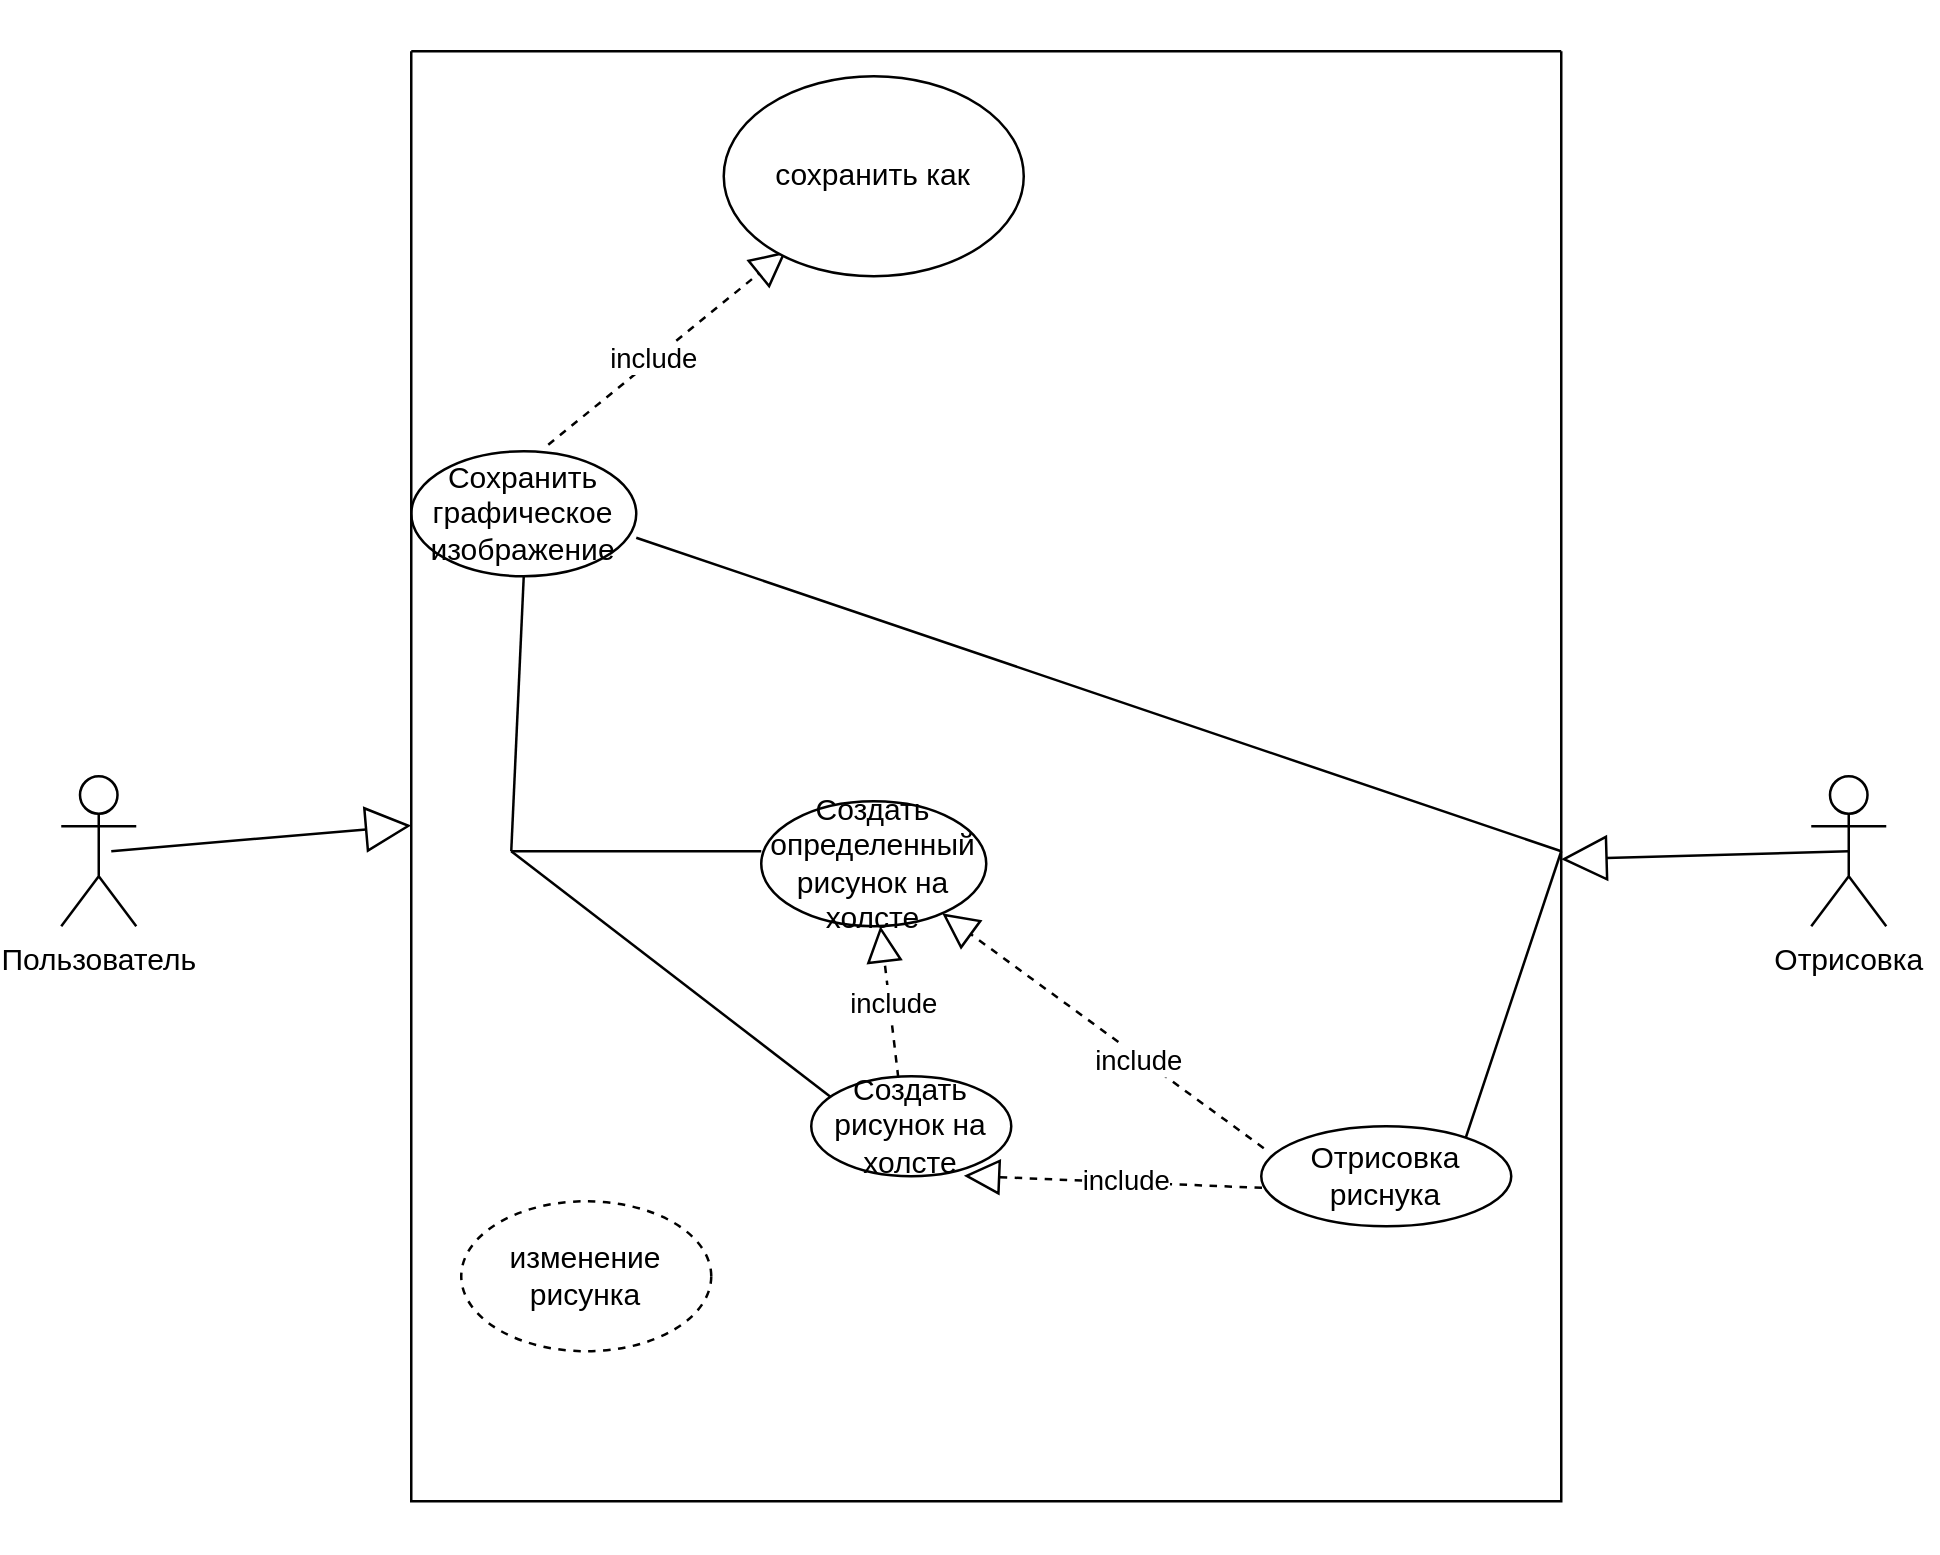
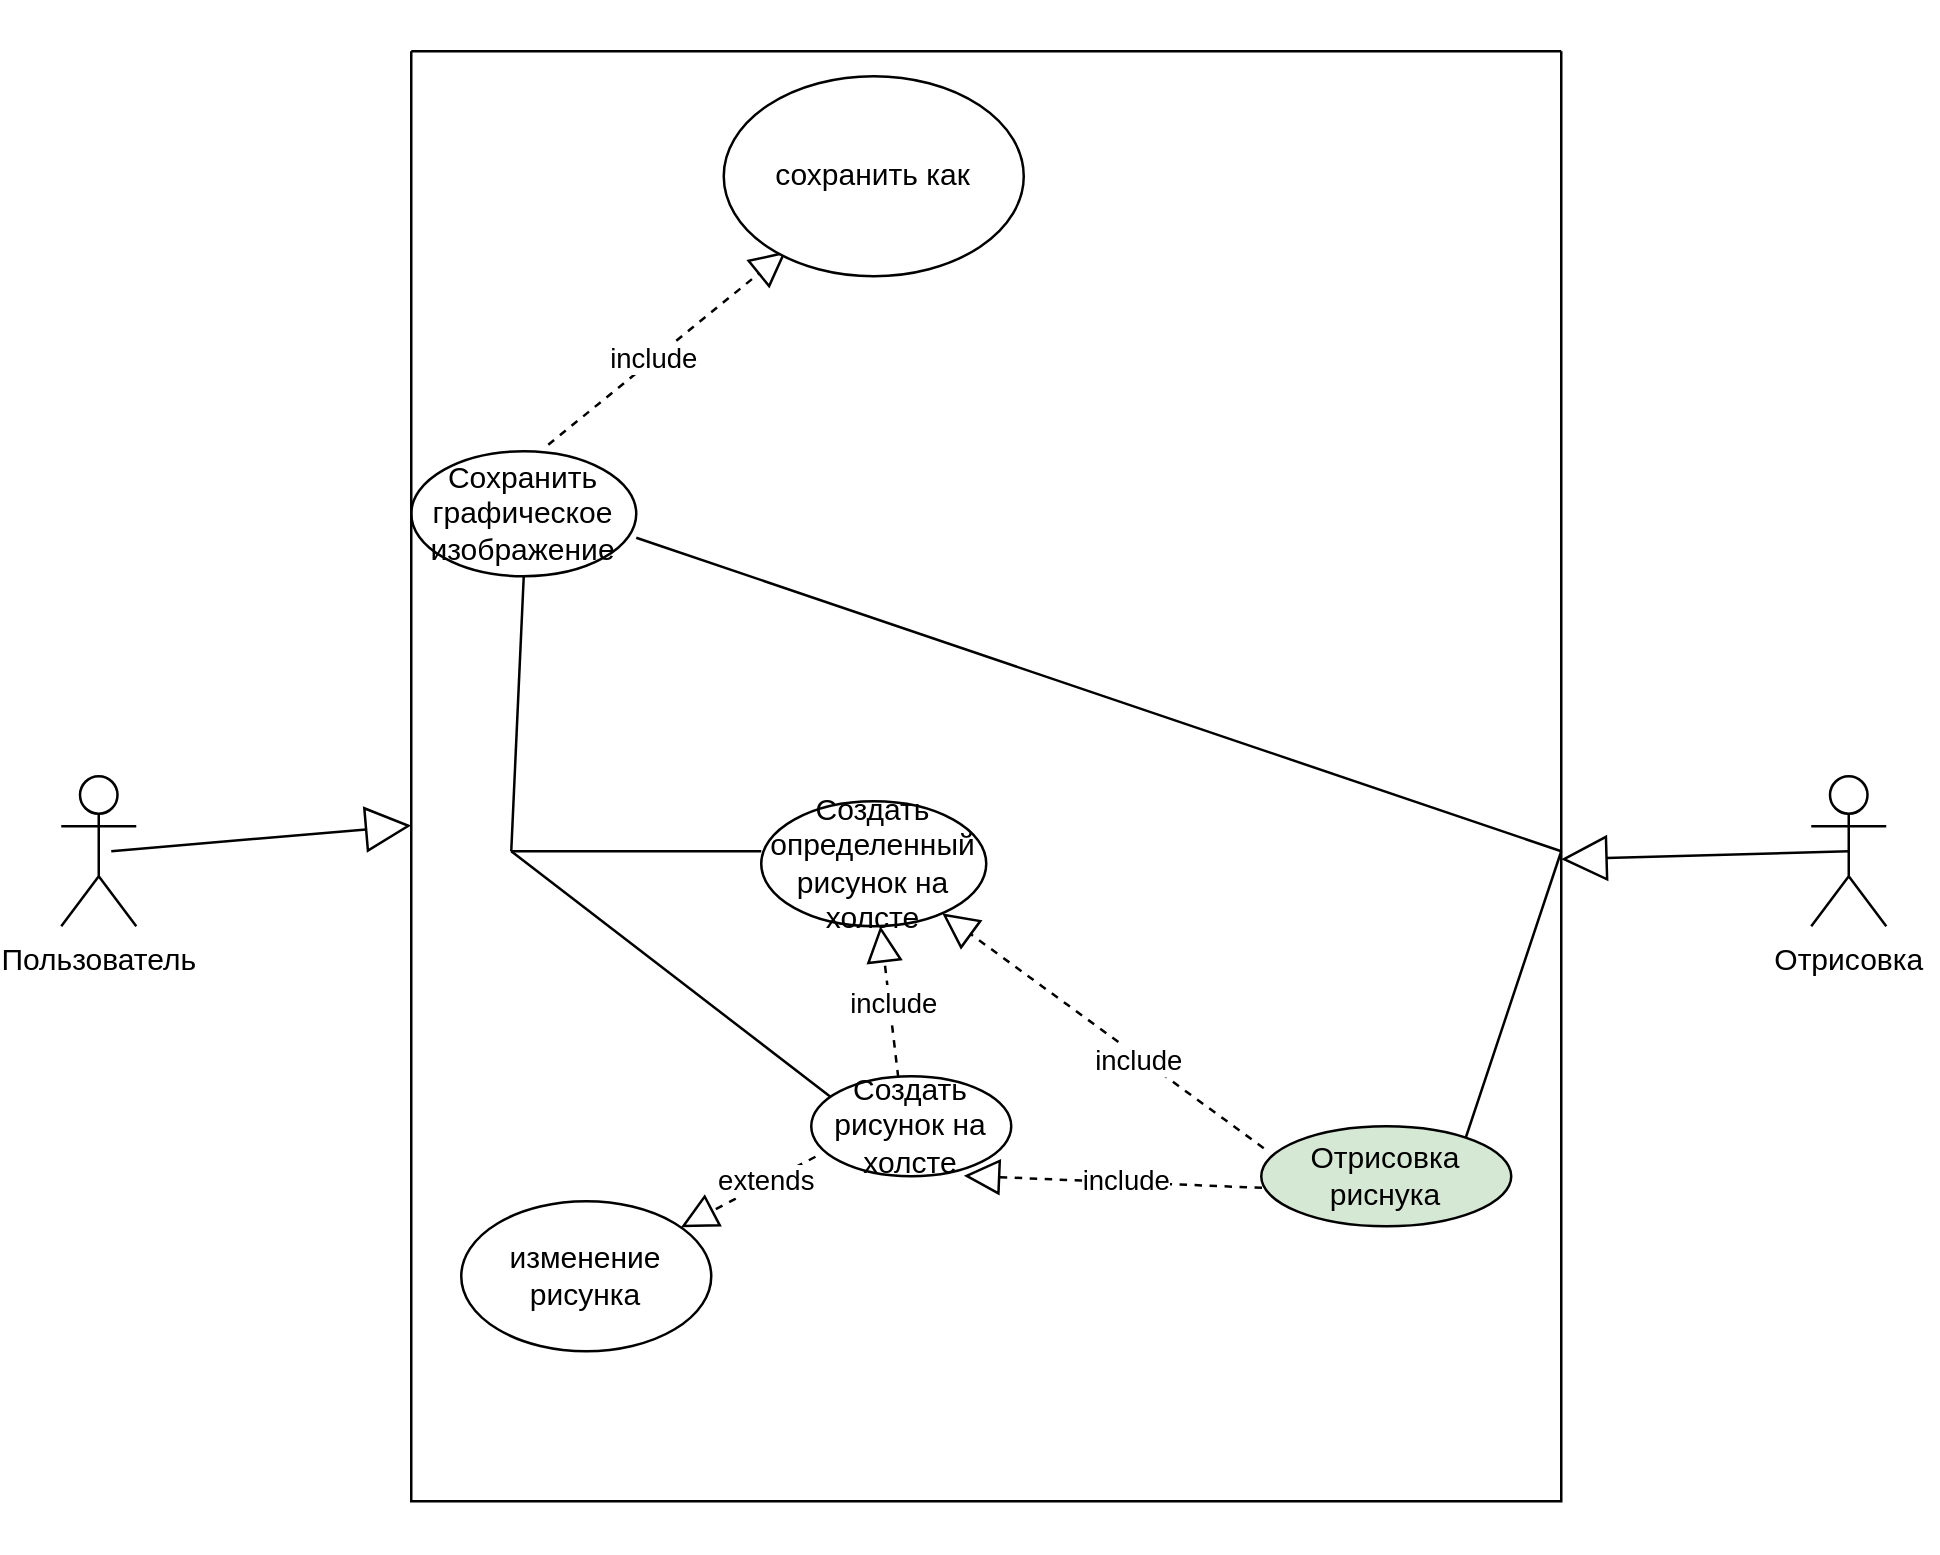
node "Отрисовка риснука": fillcolor #ffffff -> #d5e8d4
edge "Создать рисунок на холсте" -> "изменение рисунка": added, label "extends"
node "изменение рисунка": style dashed -> solid
